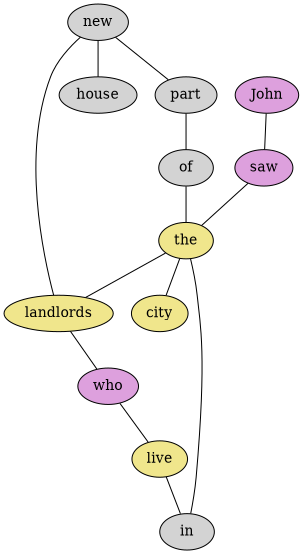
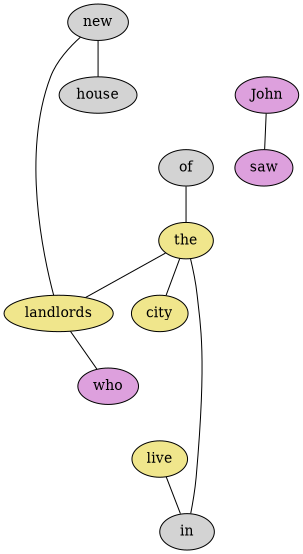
node "part": removed
edge "saw" -- "the": removed
edge "who" -- "live": removed
